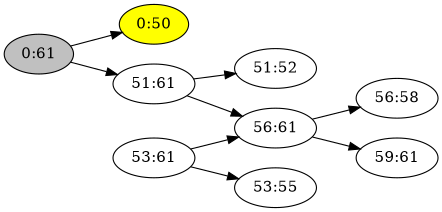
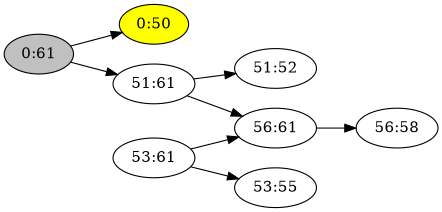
node "59:61": removed
